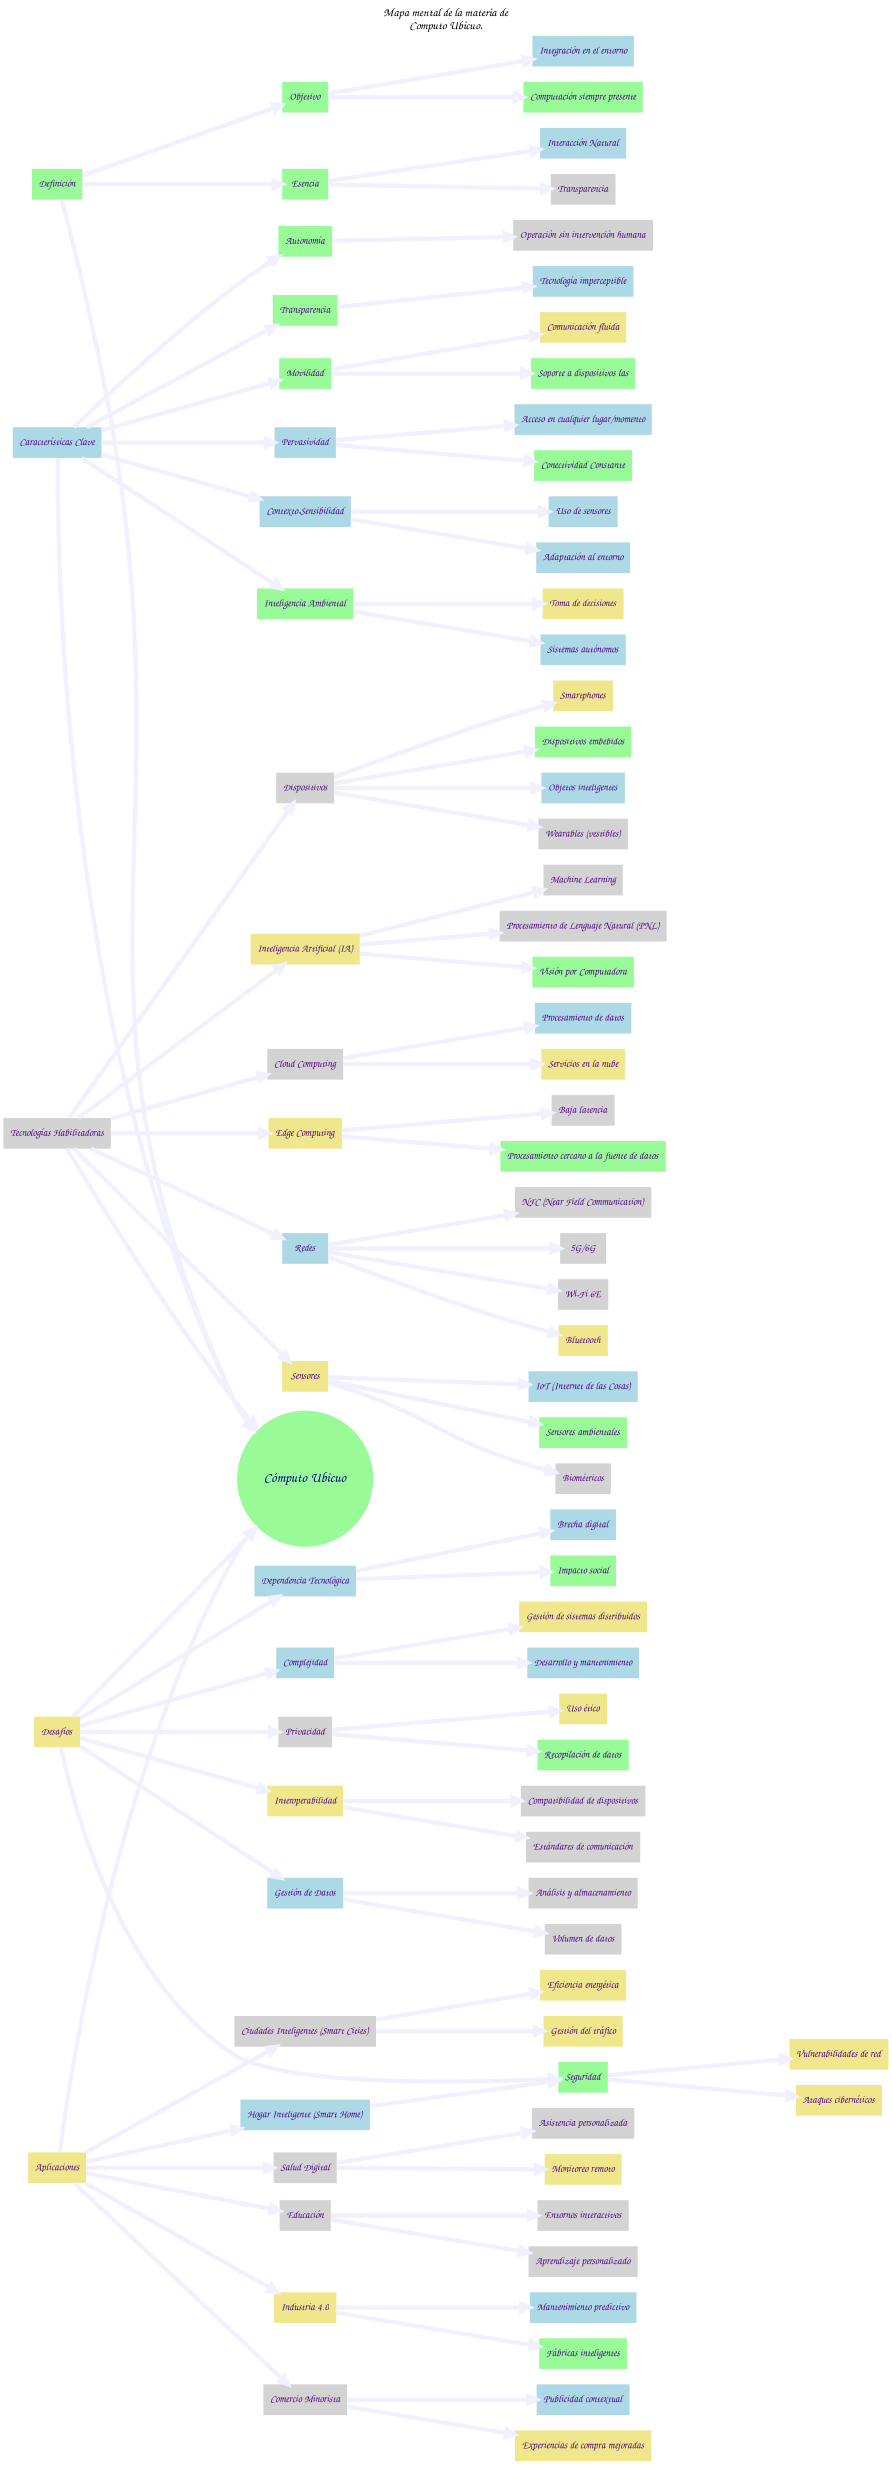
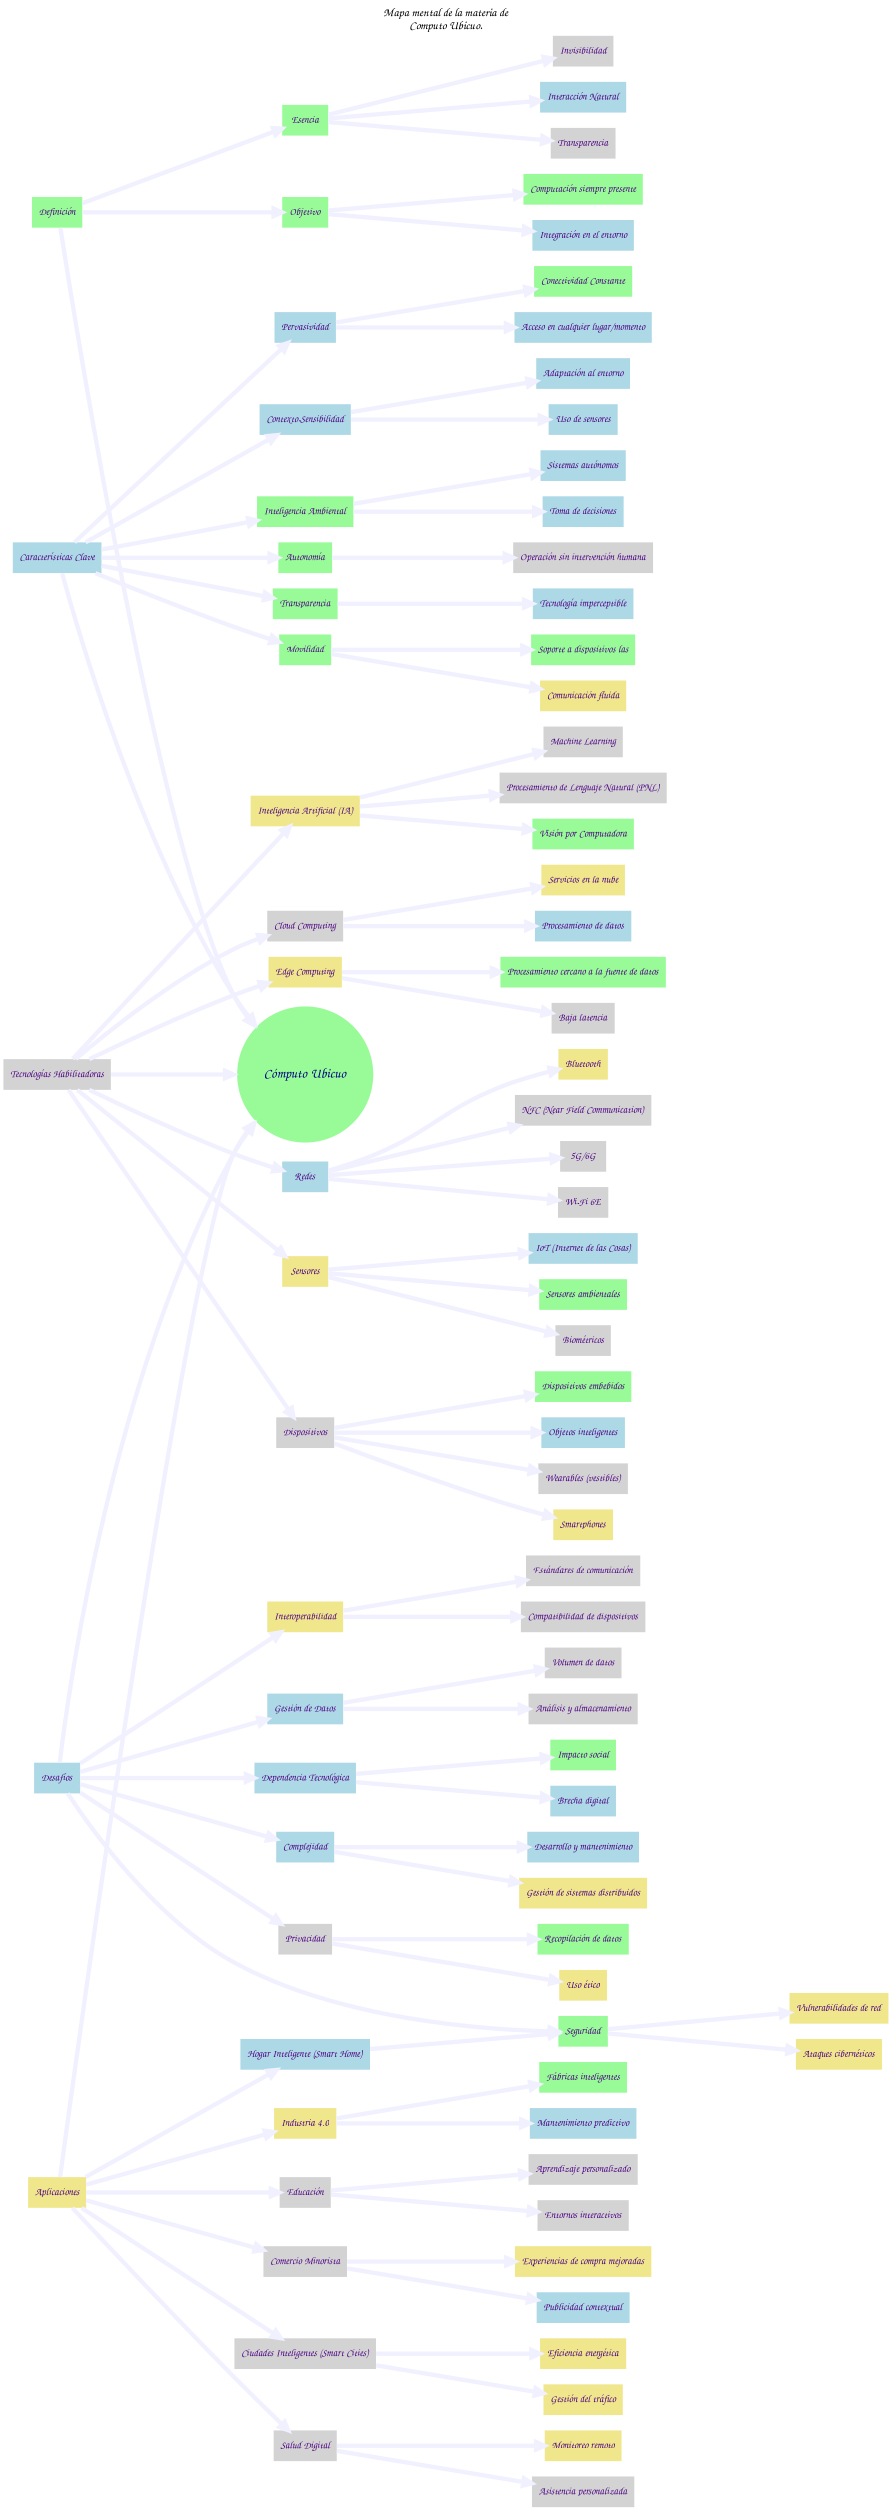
node "Invisibilidad": added
node "Toma de decisiones": fillcolor khaki -> lightblue
node "Desafíos": fillcolor khaki -> lightblue
